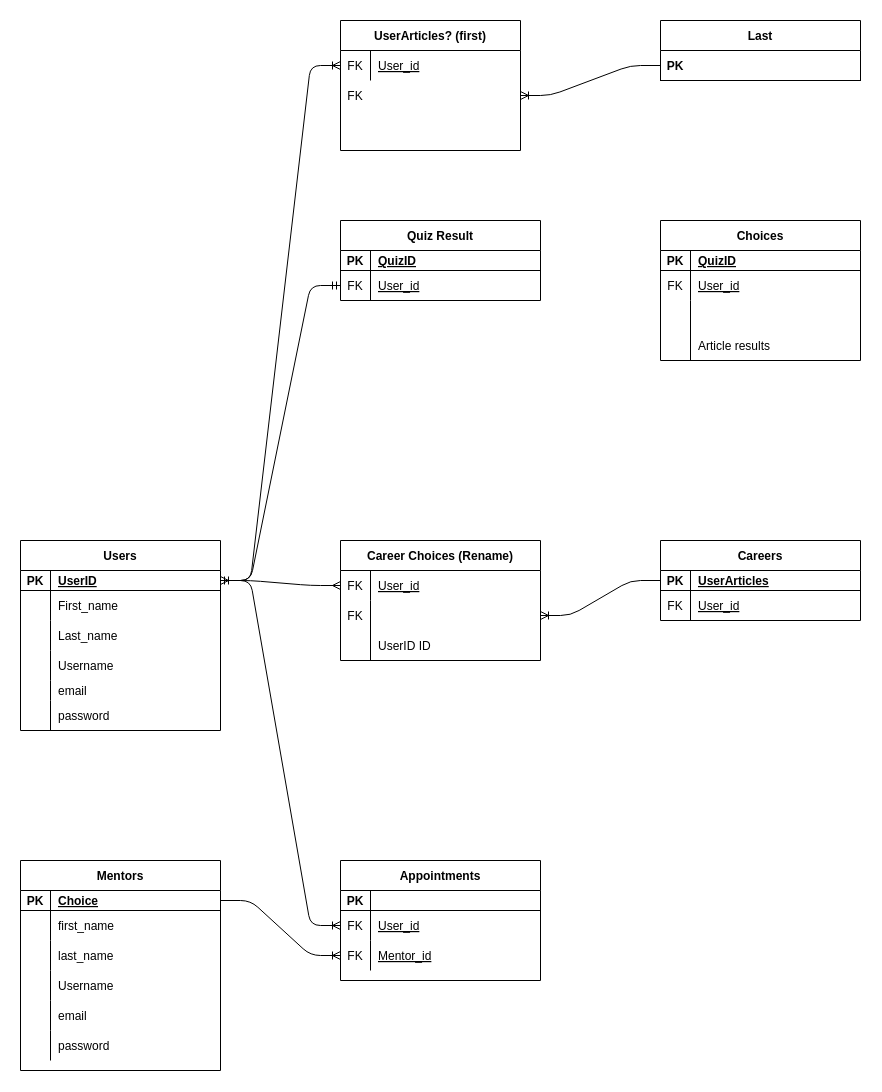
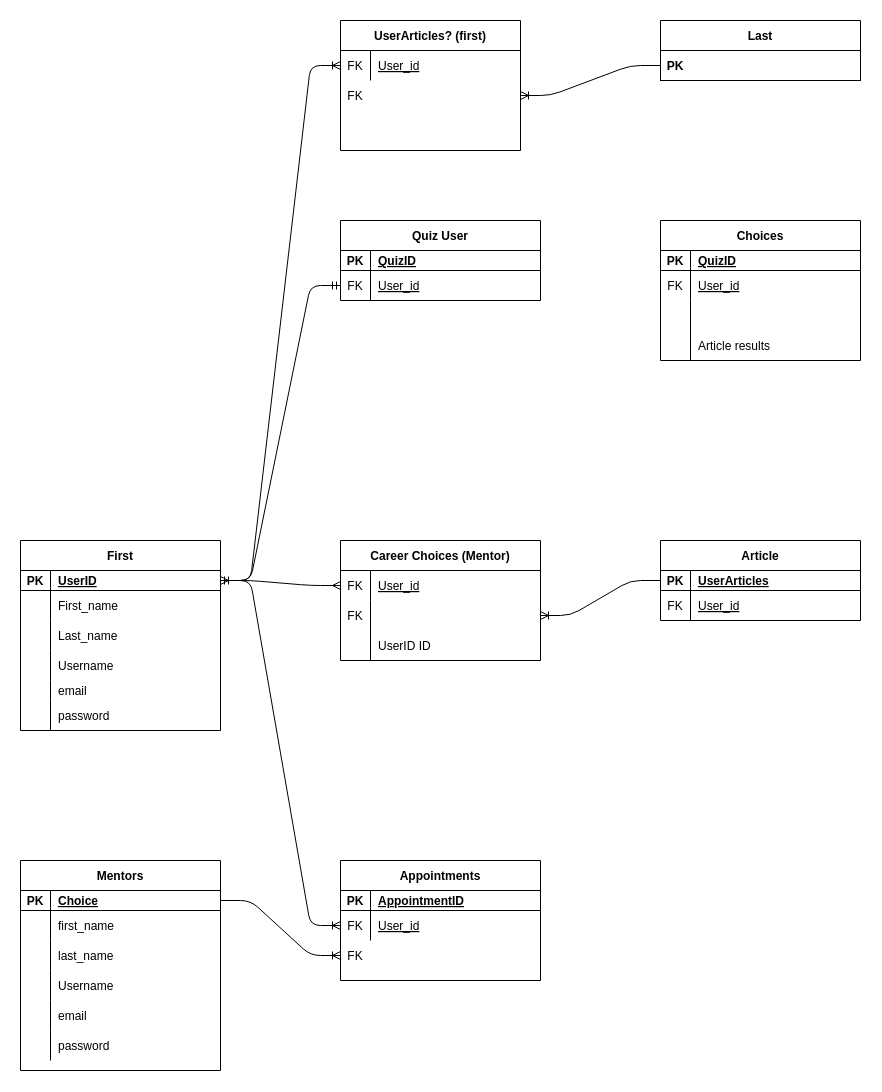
node "Quiz Result": label "Quiz Result" -> "Quiz User"
node "Users": label "Users" -> "First"
node "Career Choices (Rename)": label "Career Choices (Rename)" -> "Career Choices (Mentor)"
node "Careers": label "Careers" -> "Article"
node "AppointmentID": added
node "Mentor_id": removed
